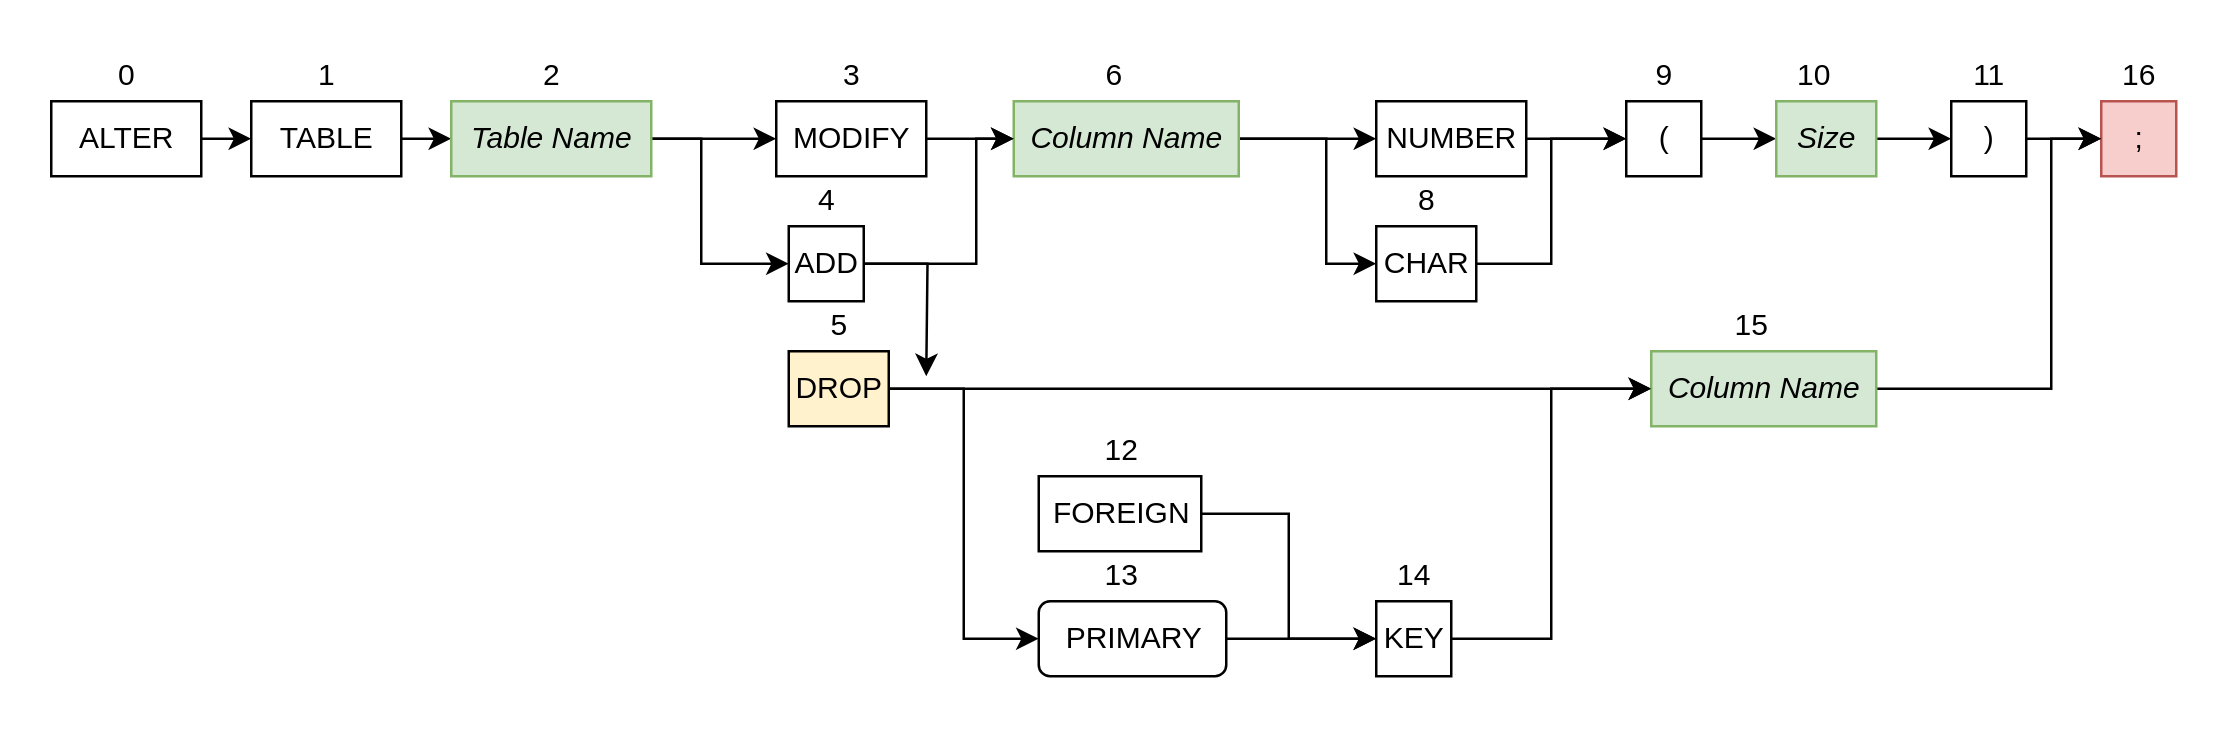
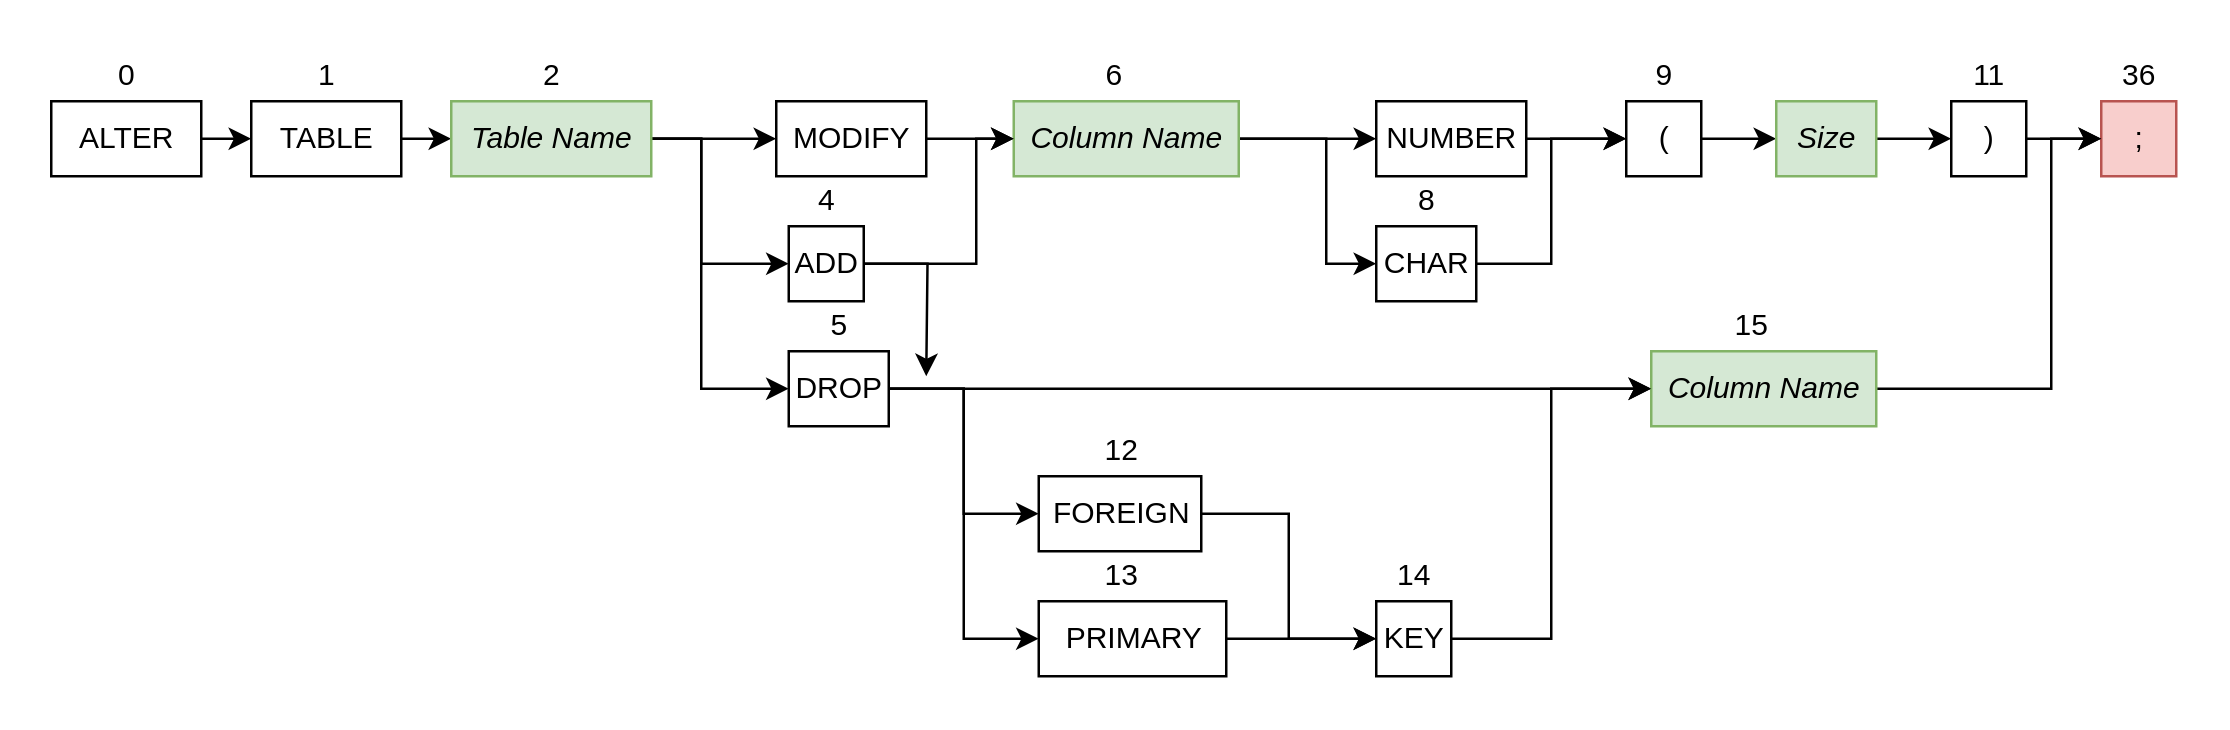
node "3": removed
node "10": removed
node "16": label "16" -> "36"
edge "Table Name" -> "DROP": added
node "DROP": fillcolor #fff2cc -> #ffffff
edge "DROP" -> "FOREIGN": added
node "PRIMARY": shape rounded rectangle -> rectangle
